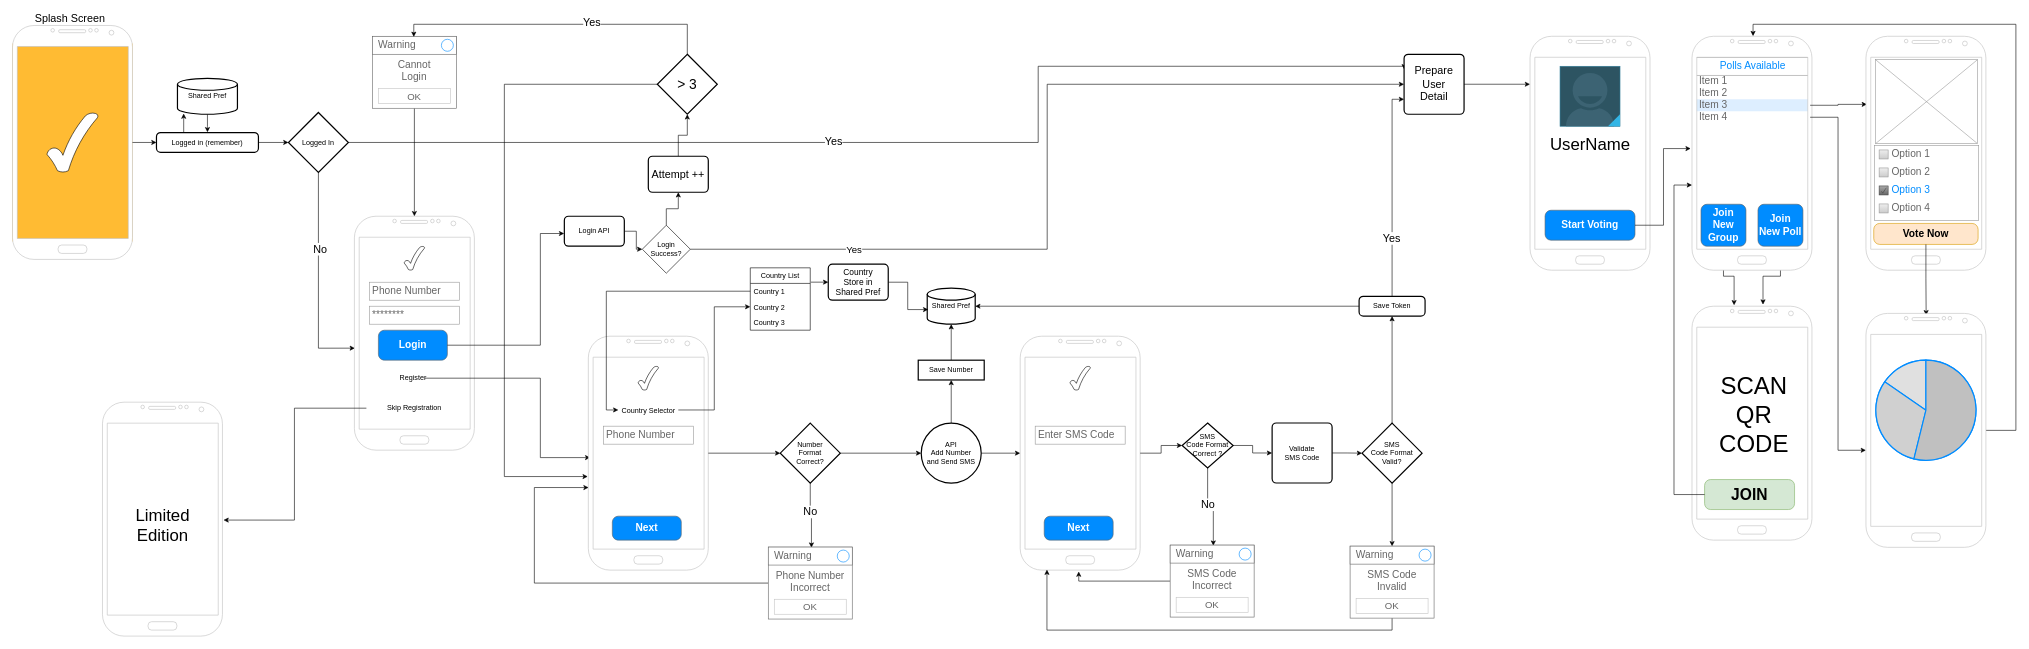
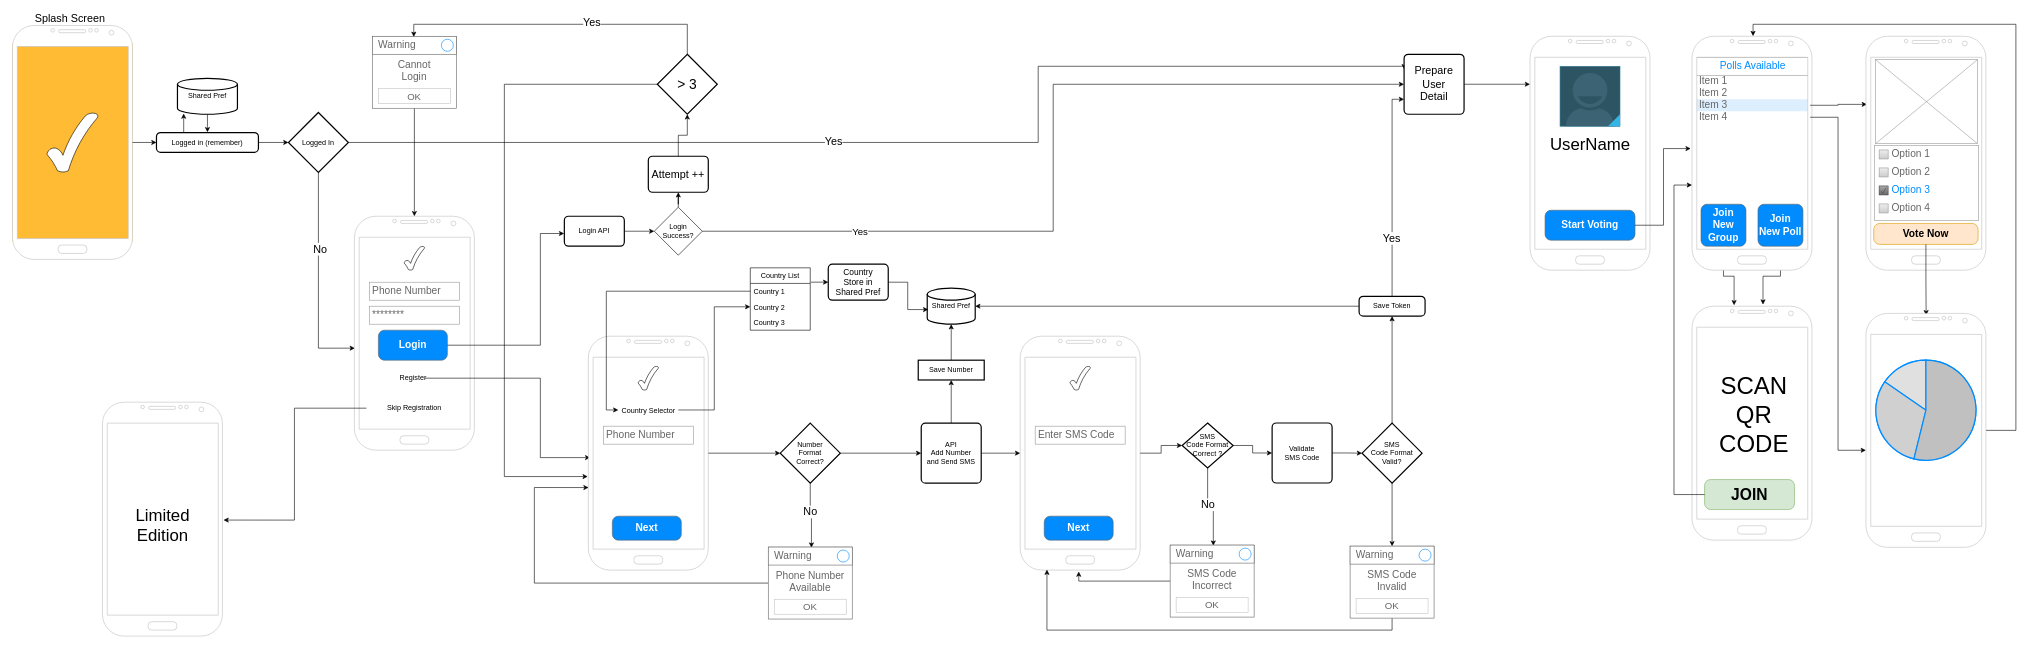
node "Login Success?": moved (666, 249) -> (678, 231)
node "API Add Number and Send SMS": shape ellipse -> rounded rectangle
node "Phone Number Incorrect": label "Phone Number Incorrect" -> "Phone Number Available"
